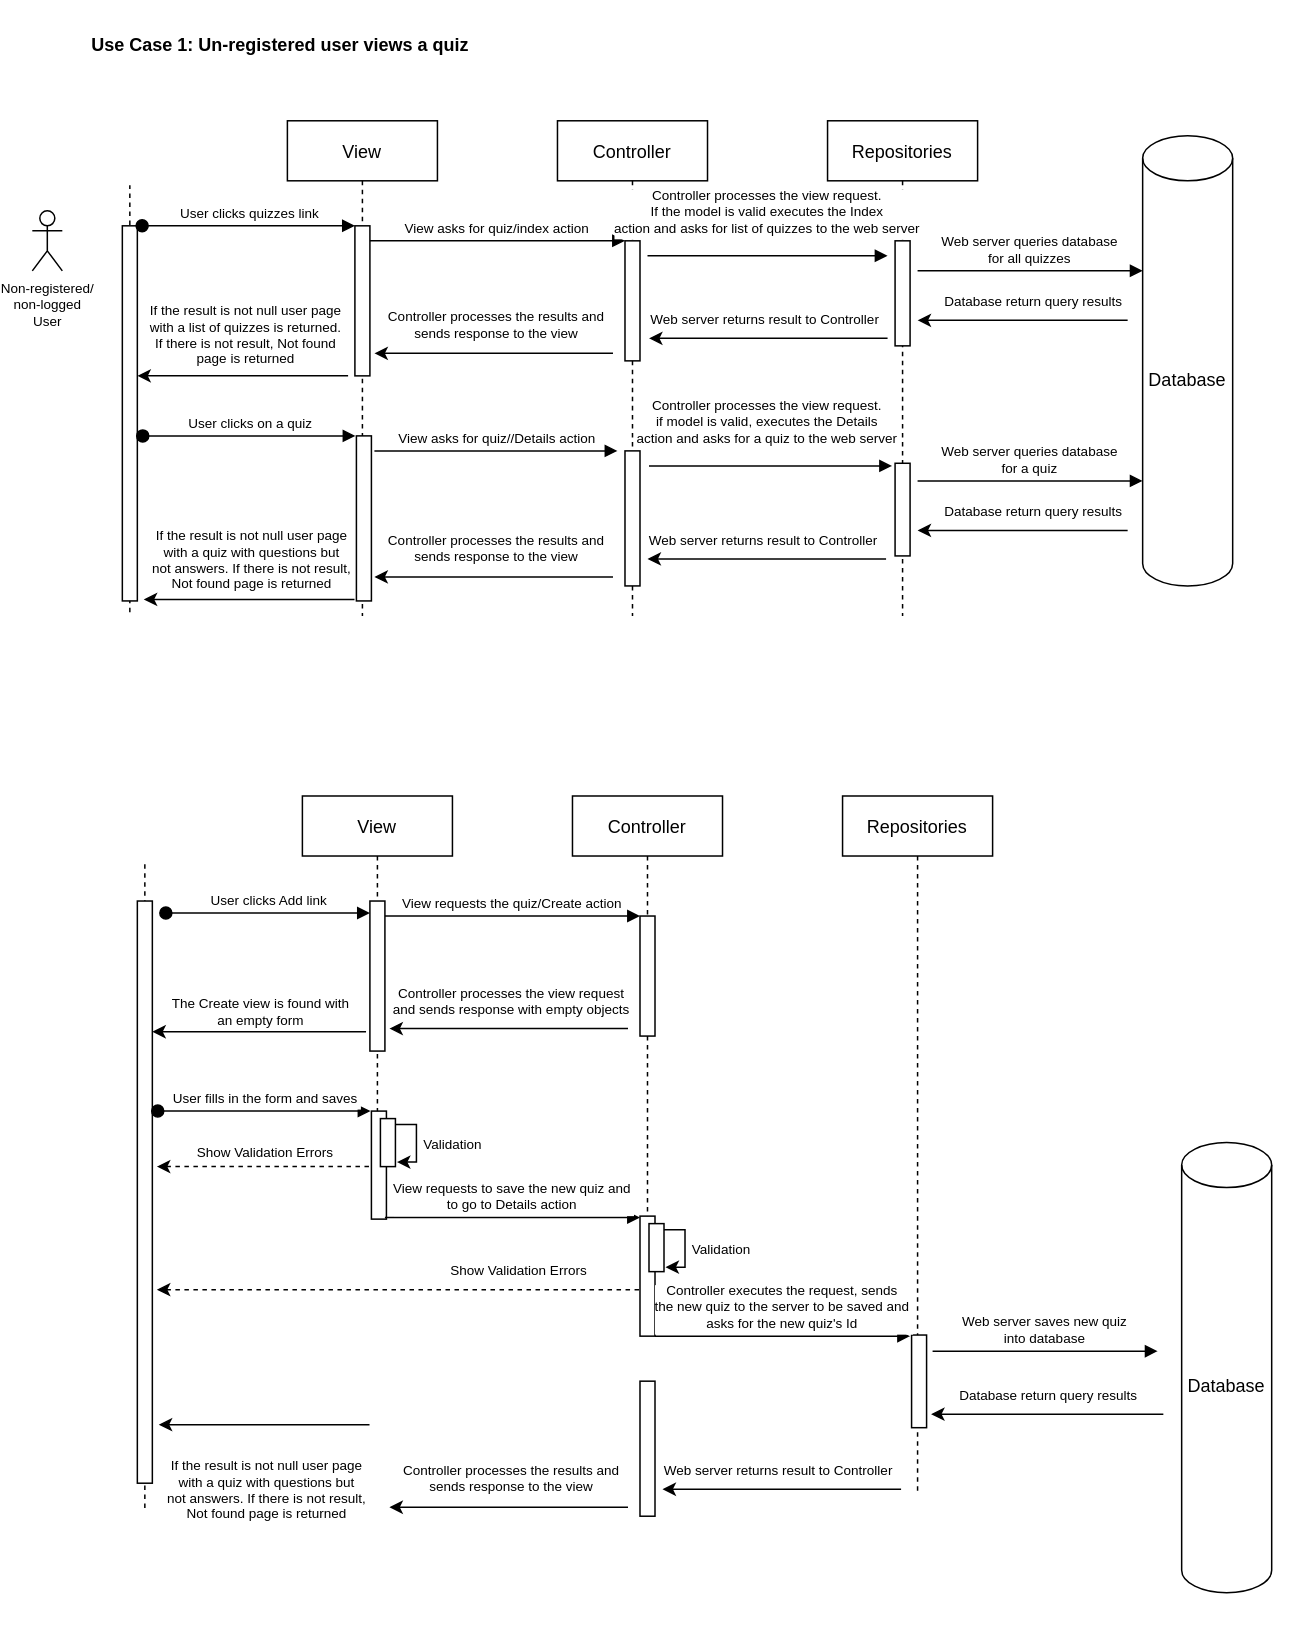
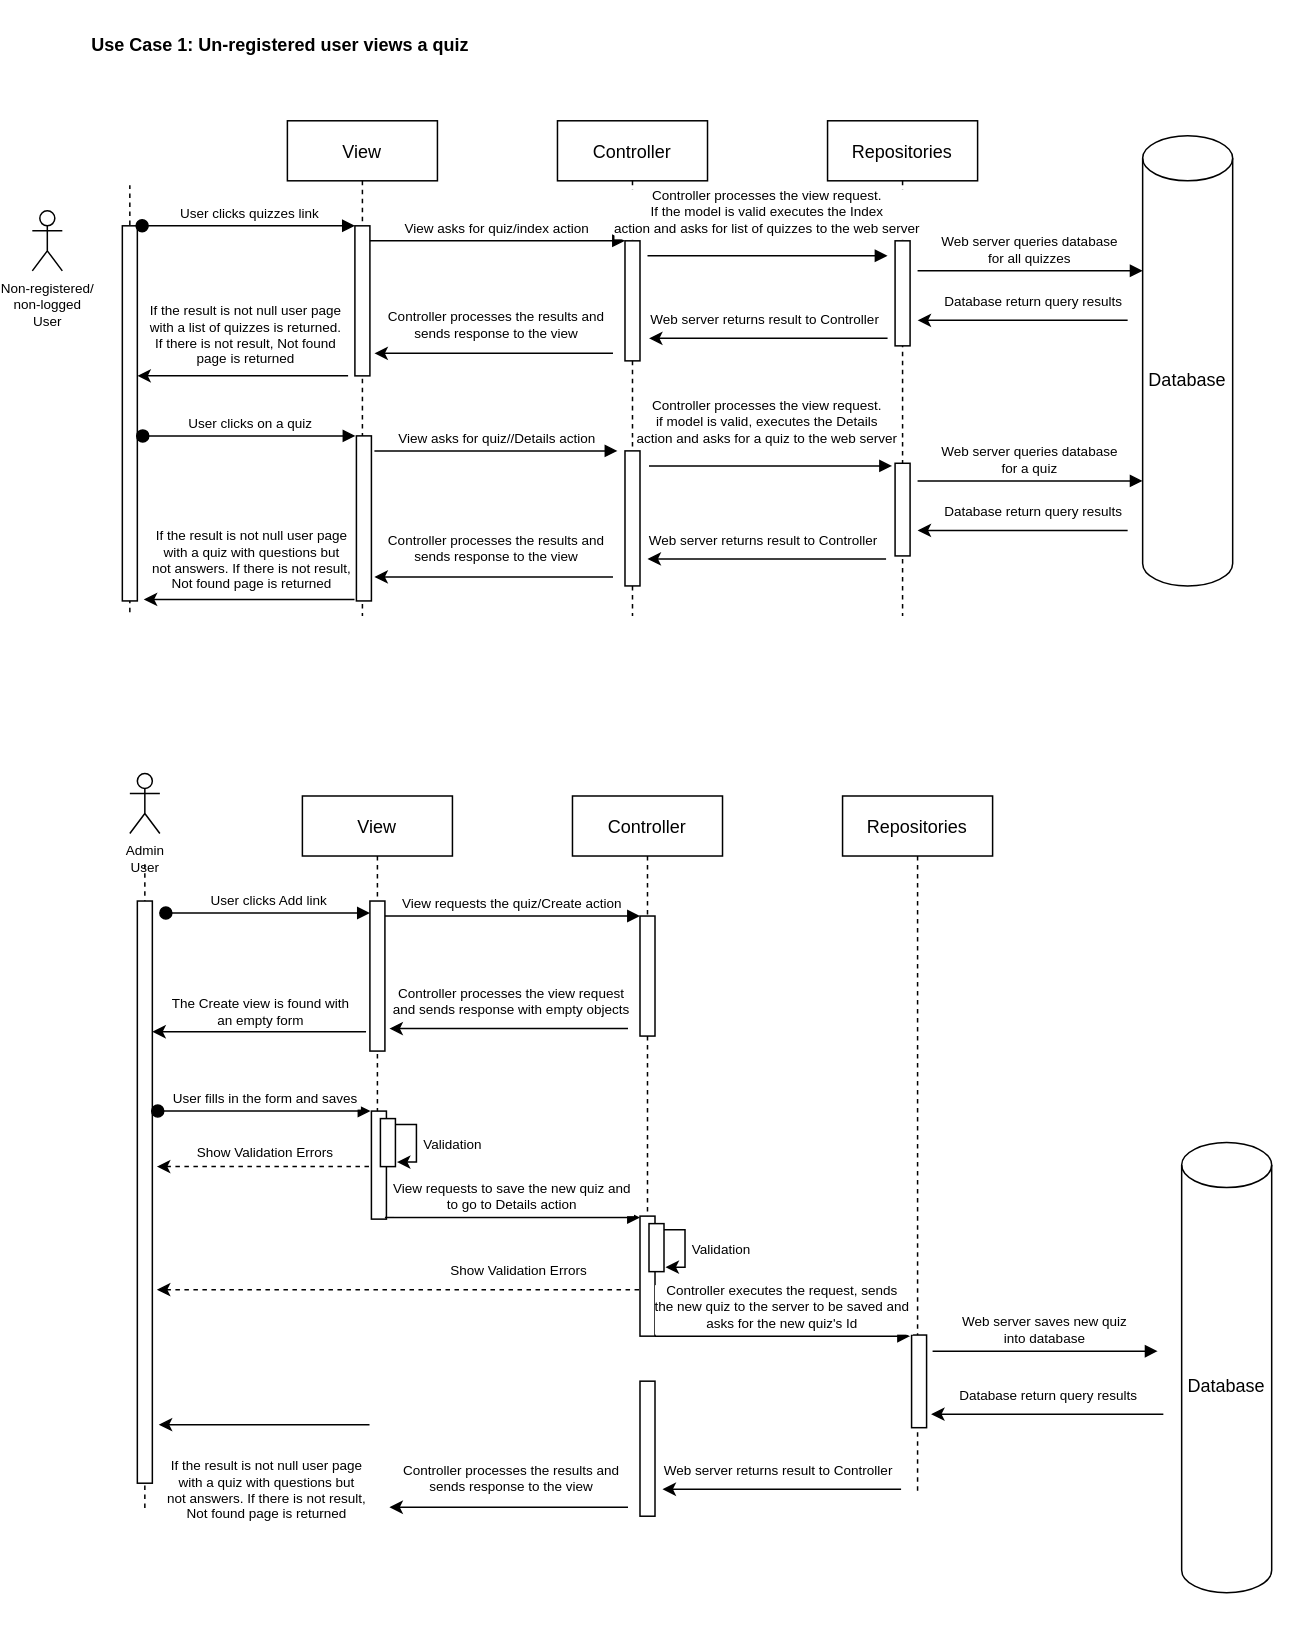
node "Admin User": added
